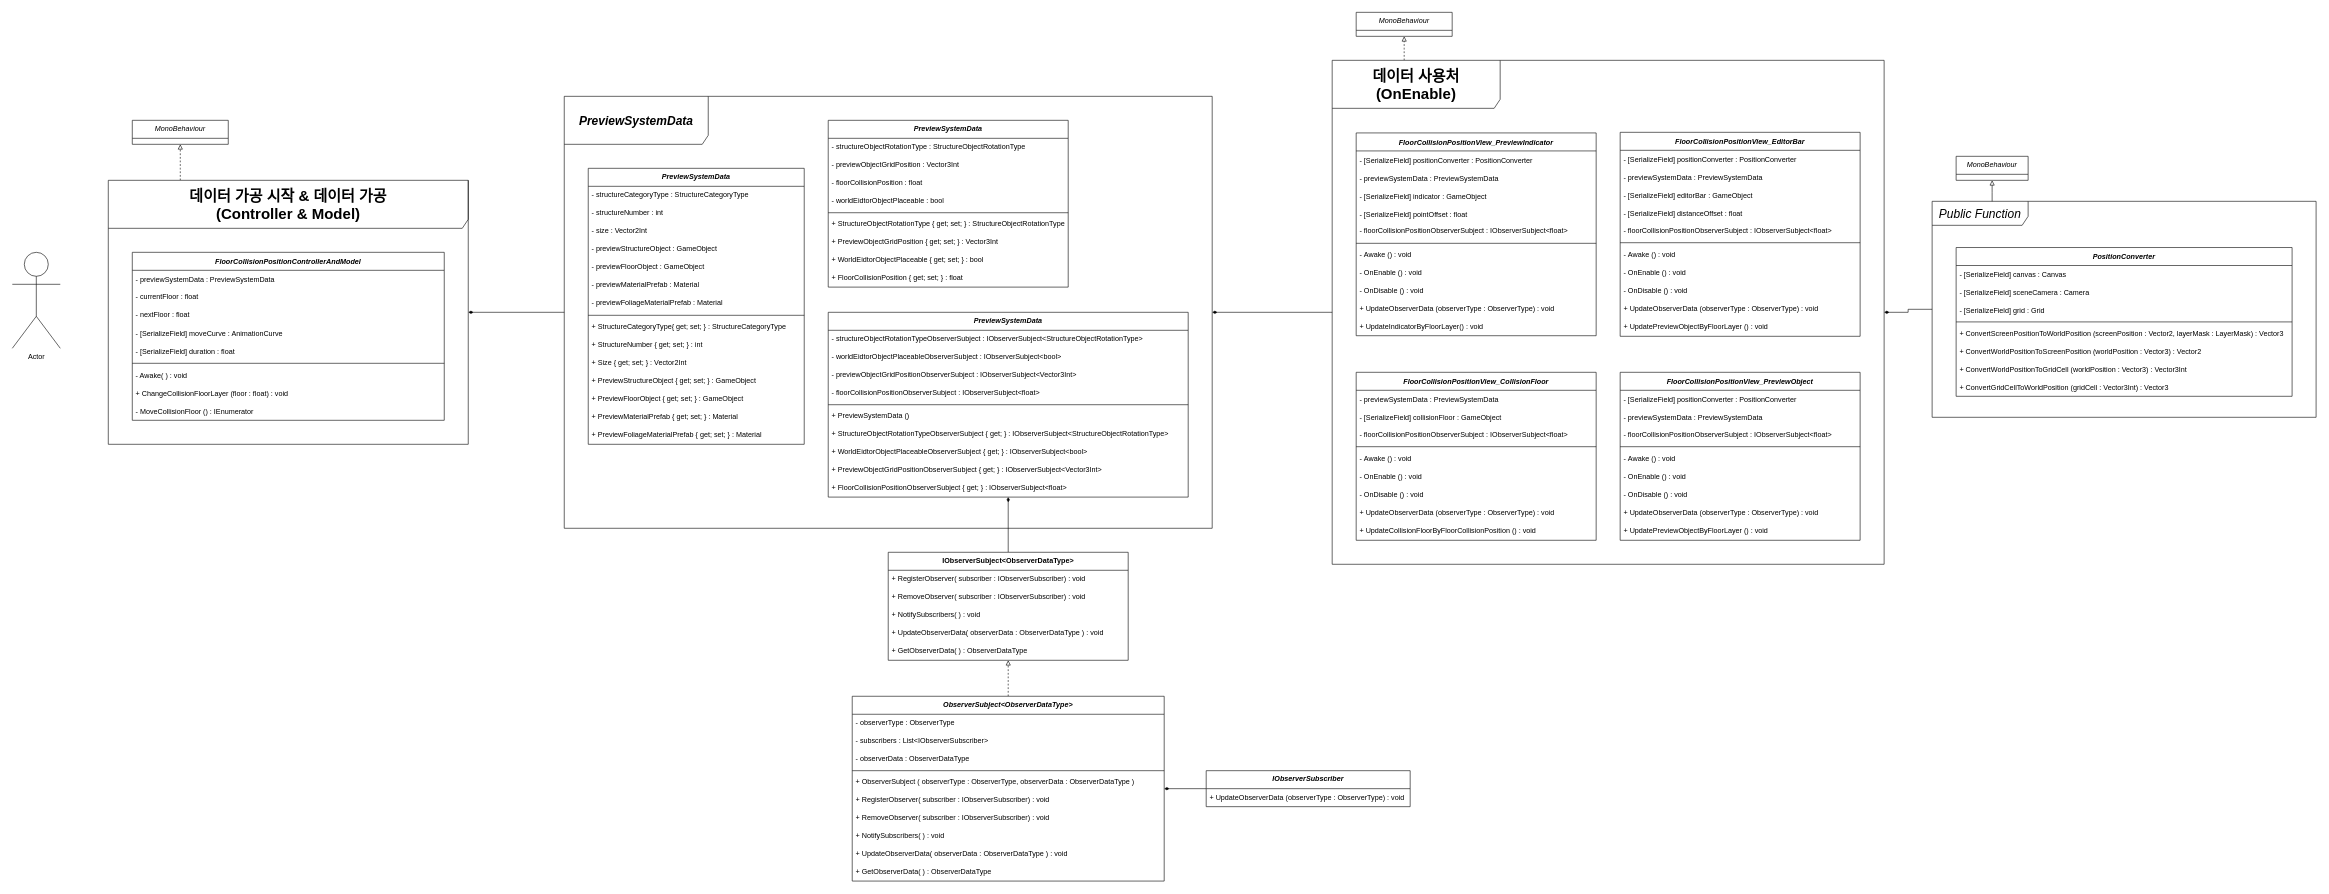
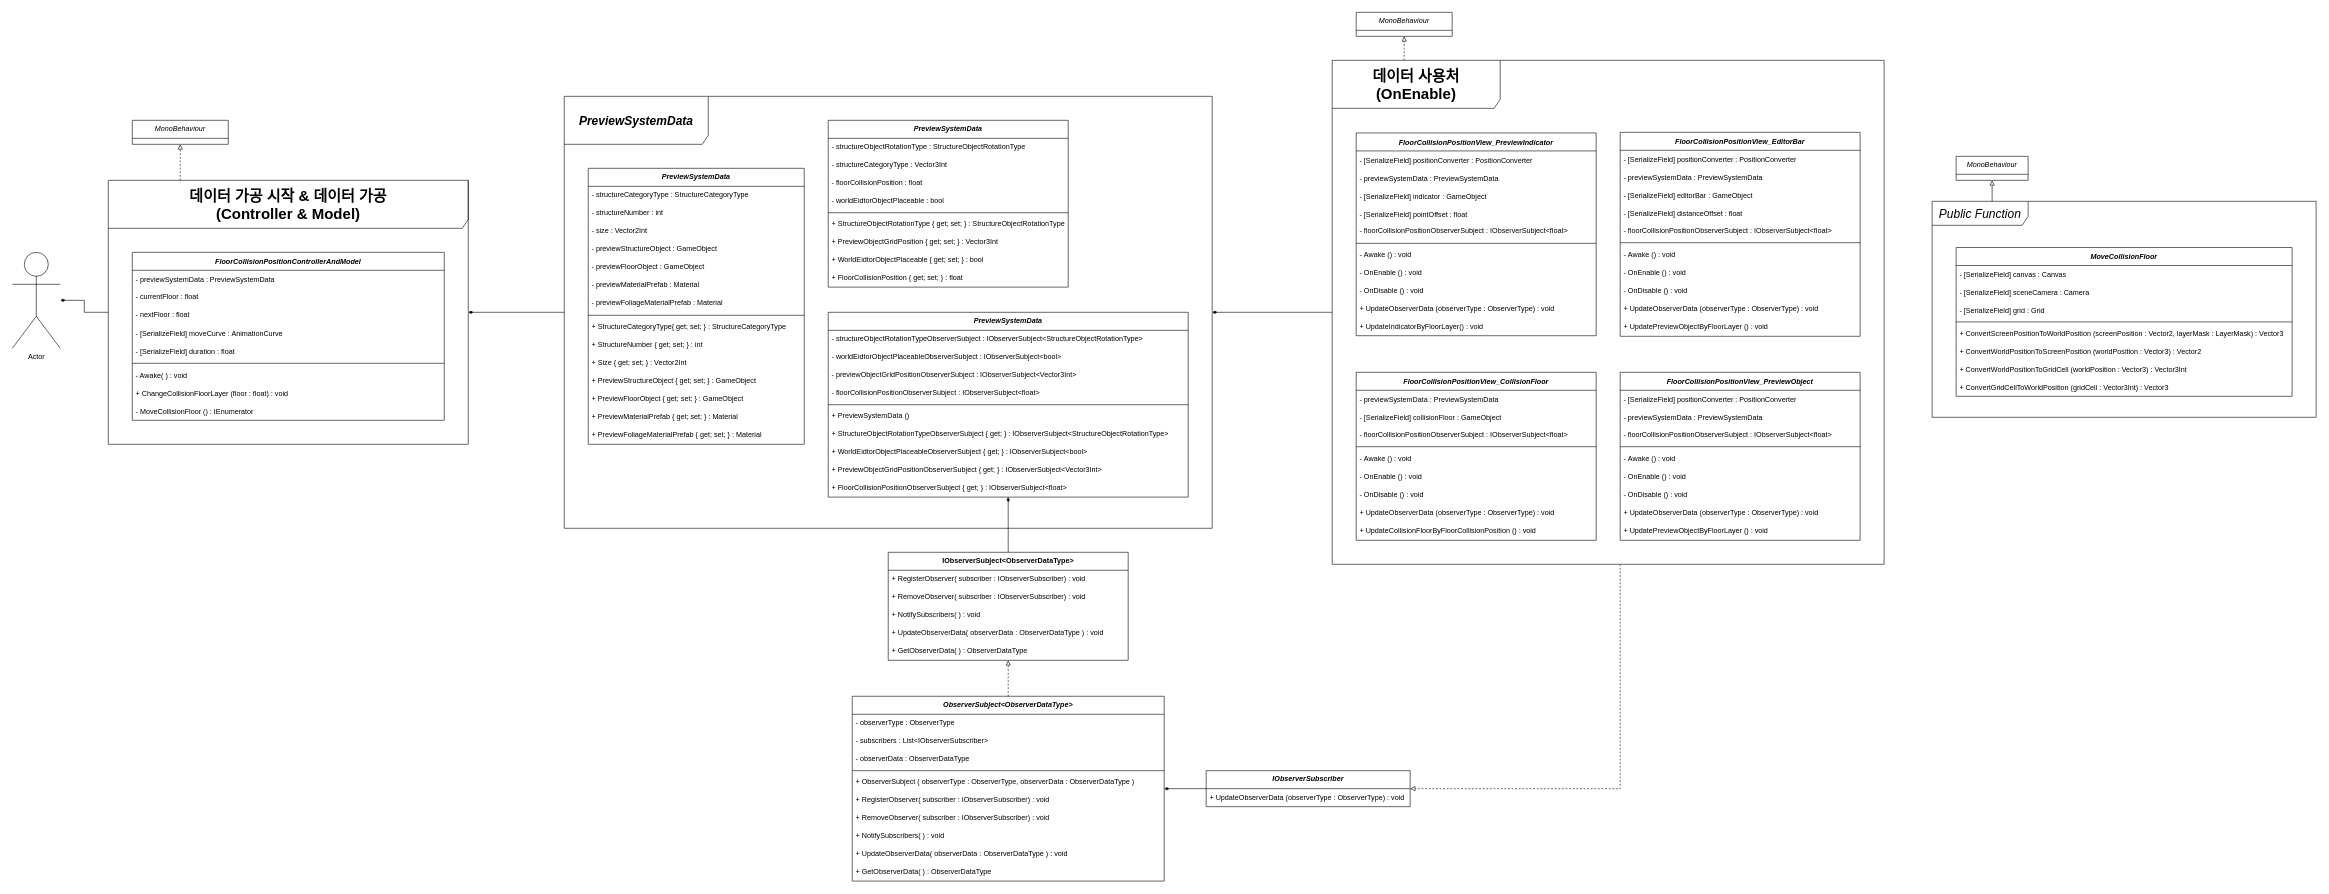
node "- previewObjectGridPosition : Vector3Int": label "- previewObjectGridPosition : Vector3Int" -> "- structureCategoryType : Vector3Int"
node "PositionConverter": label "PositionConverter" -> "MoveCollisionFloor"
edge "데이터 가공 시작 & 데이터 가공 (Controller & Model)" -> "Actor": added
edge "Public Function" -> "데이터 사용처(OnEnable)": removed
edge "데이터 사용처(OnEnable)" -> "IObserverSubscriber": added
